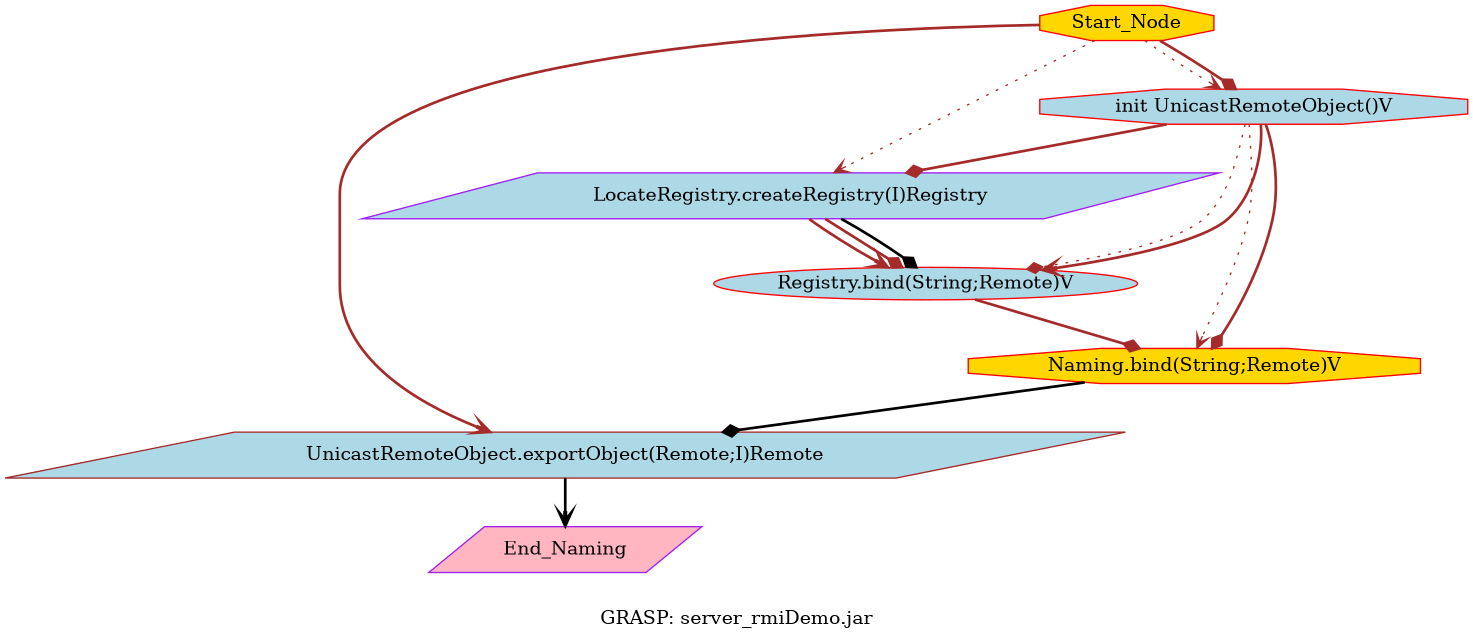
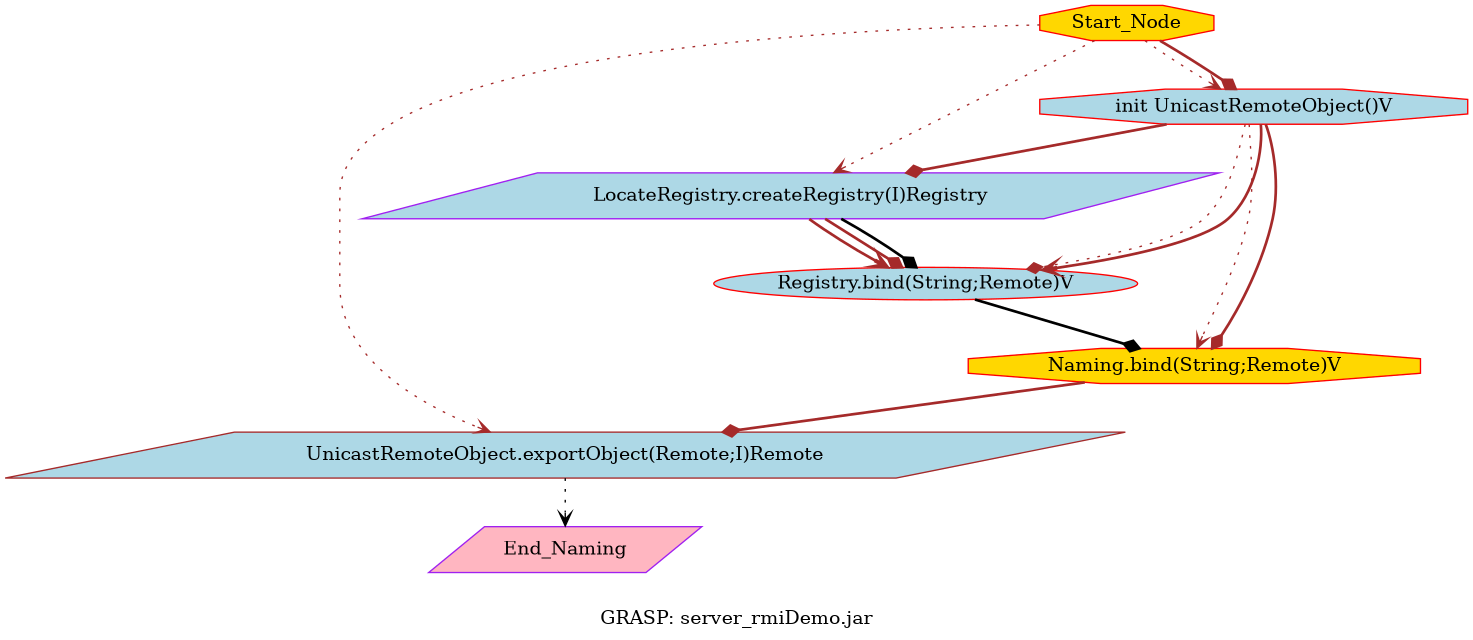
edge "Start_Node" -> "UnicastRemoteObject.exportObject(Remote;I)Remote": style bold -> dotted
edge "Registry.bind(String;Remote)V" -> "Naming.bind(String;Remote)V": color brown -> black
edge "Naming.bind(String;Remote)V" -> "UnicastRemoteObject.exportObject(Remote;I)Remote": color black -> brown
edge "UnicastRemoteObject.exportObject(Remote;I)Remote" -> "End_Naming": style bold -> dotted
